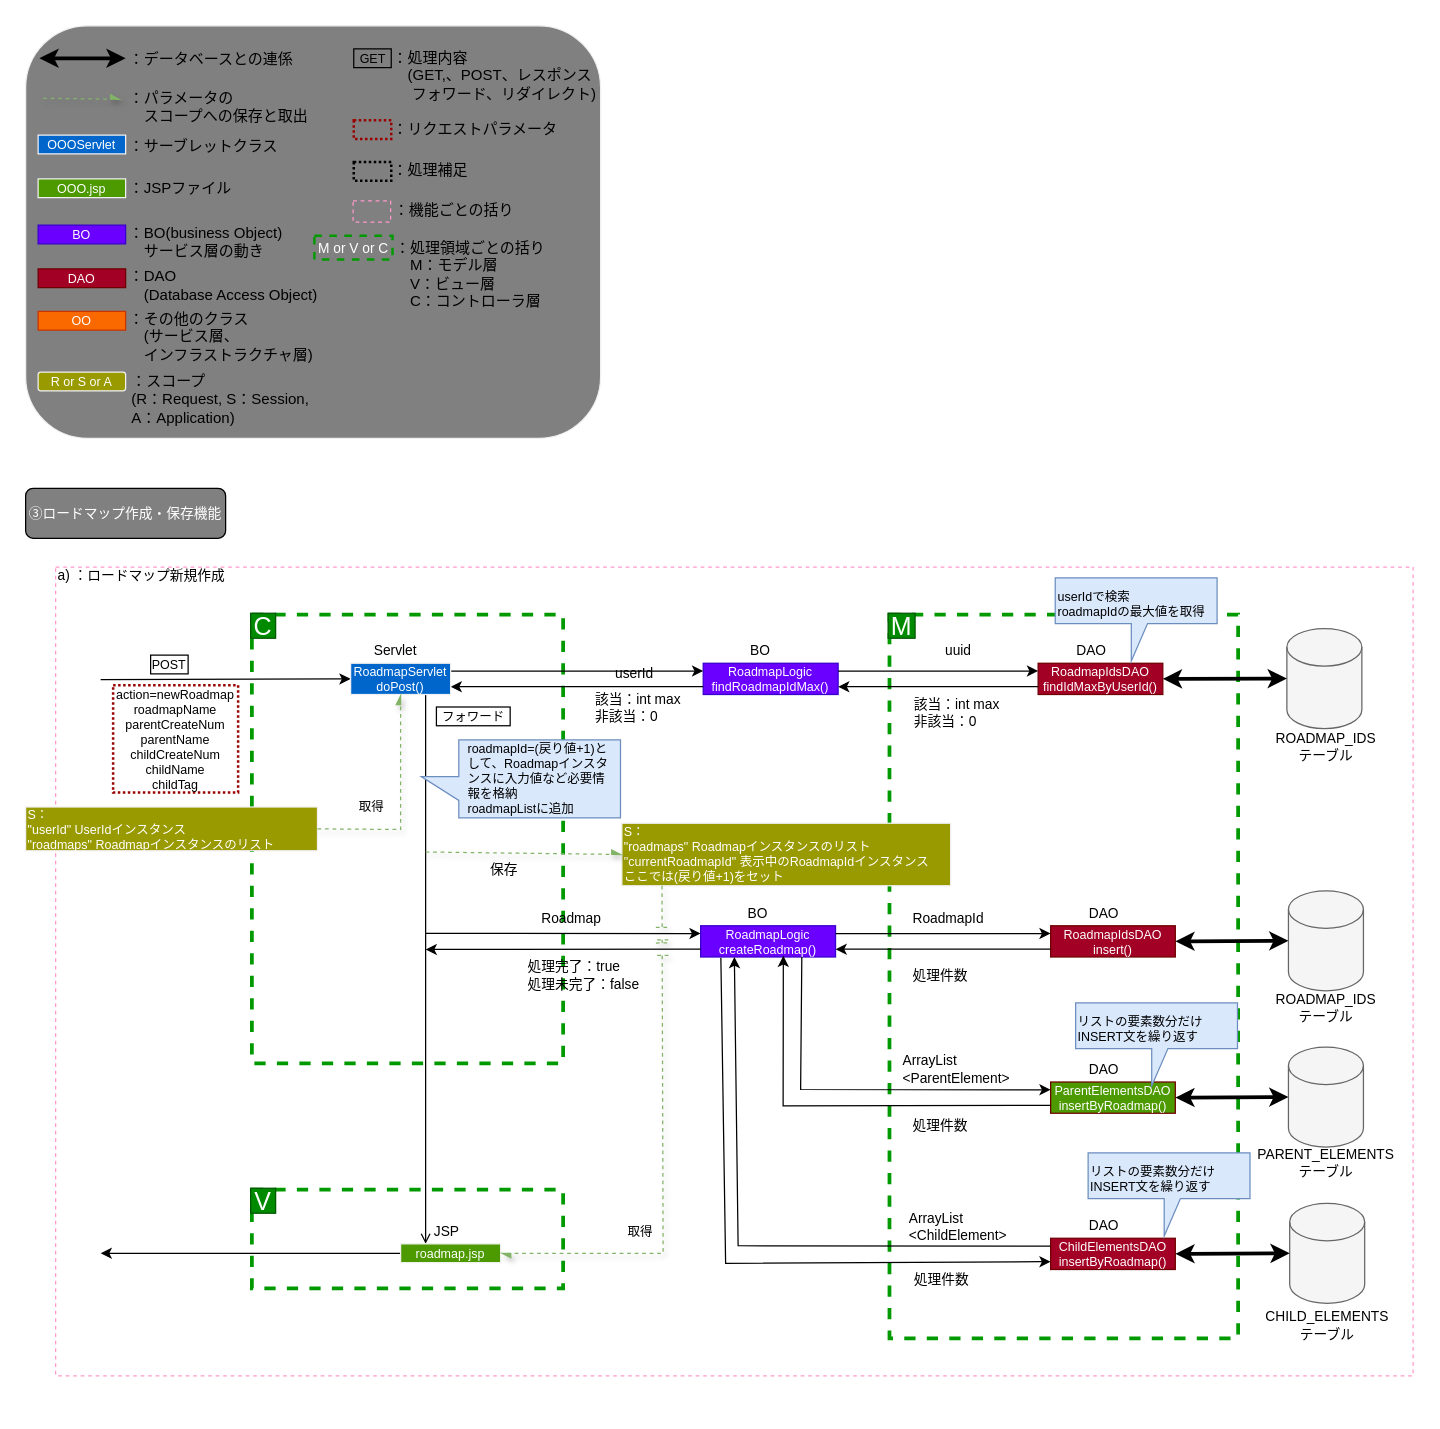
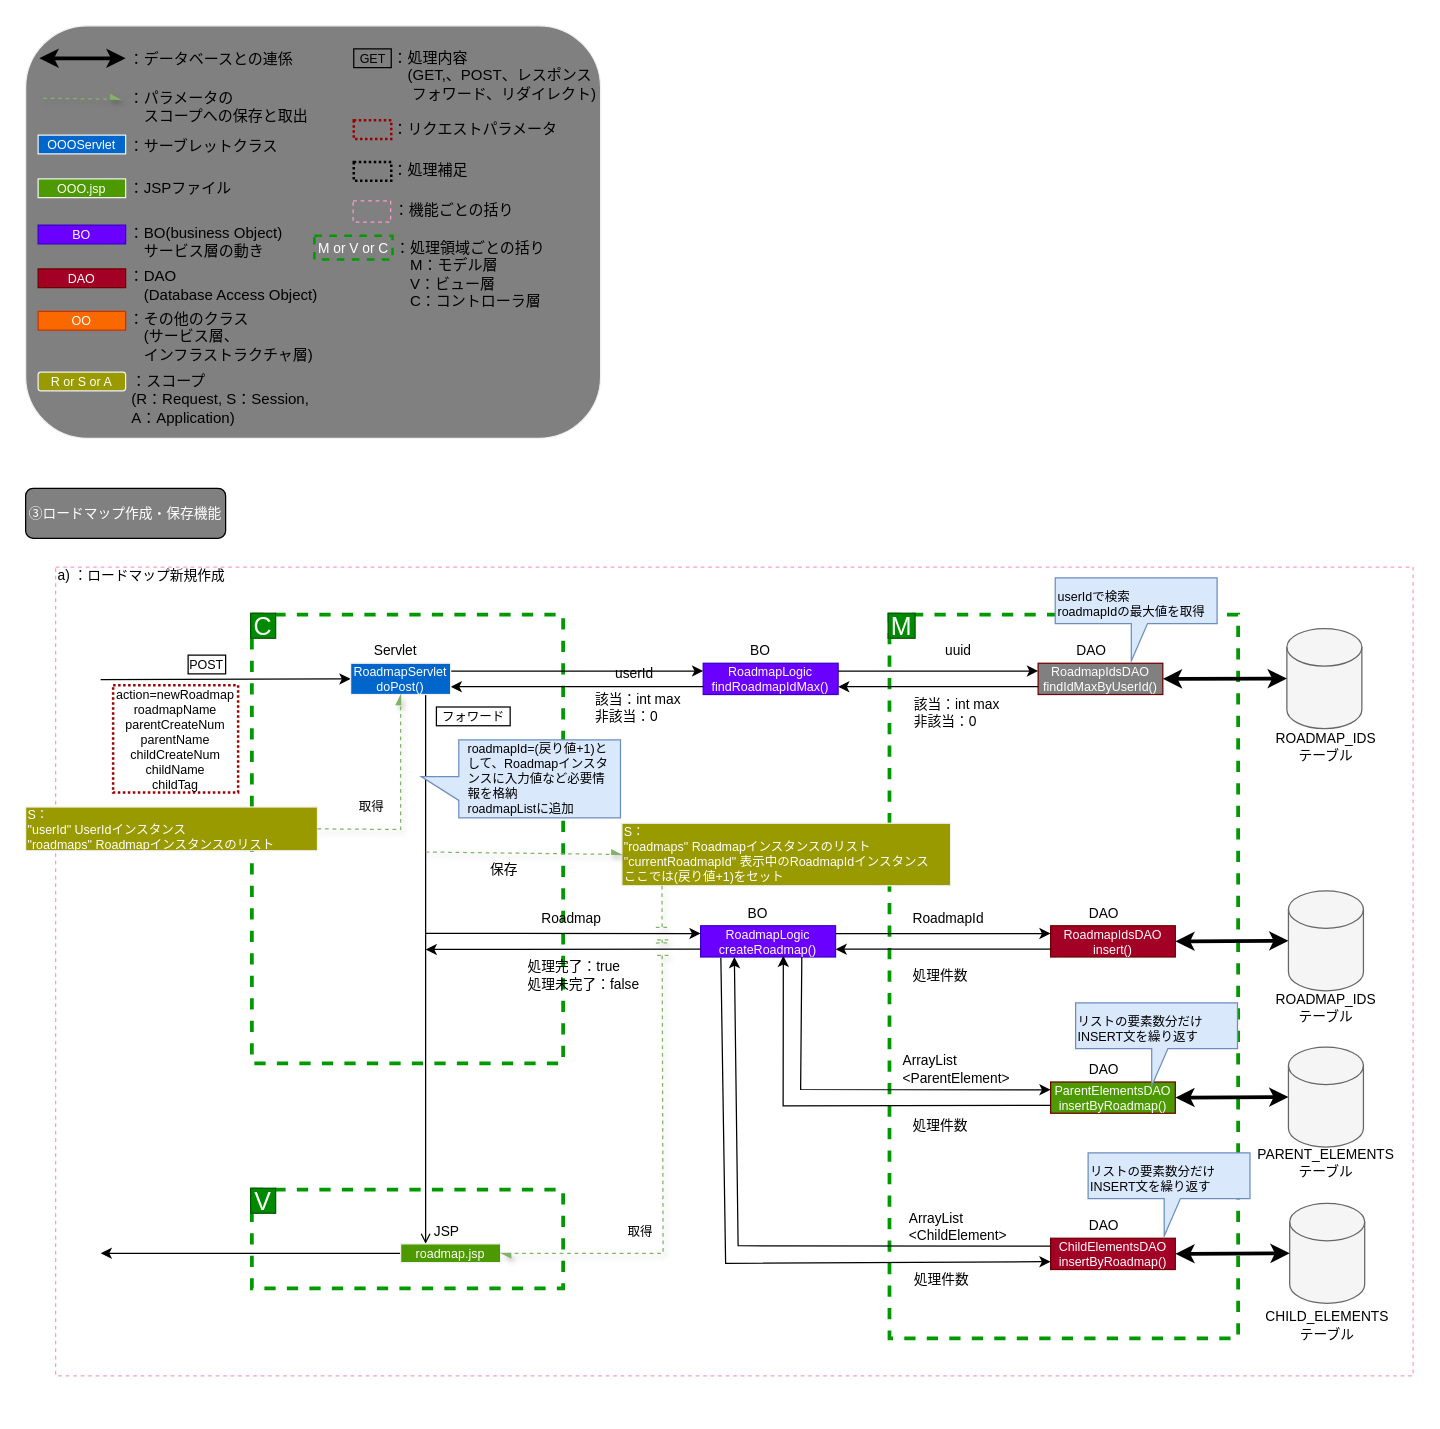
node "POST": moved (169, 664) -> (207, 664)
node "RoadmapIdsDAO findIdMaxByUserId()": fillcolor #a20025 -> #808080
